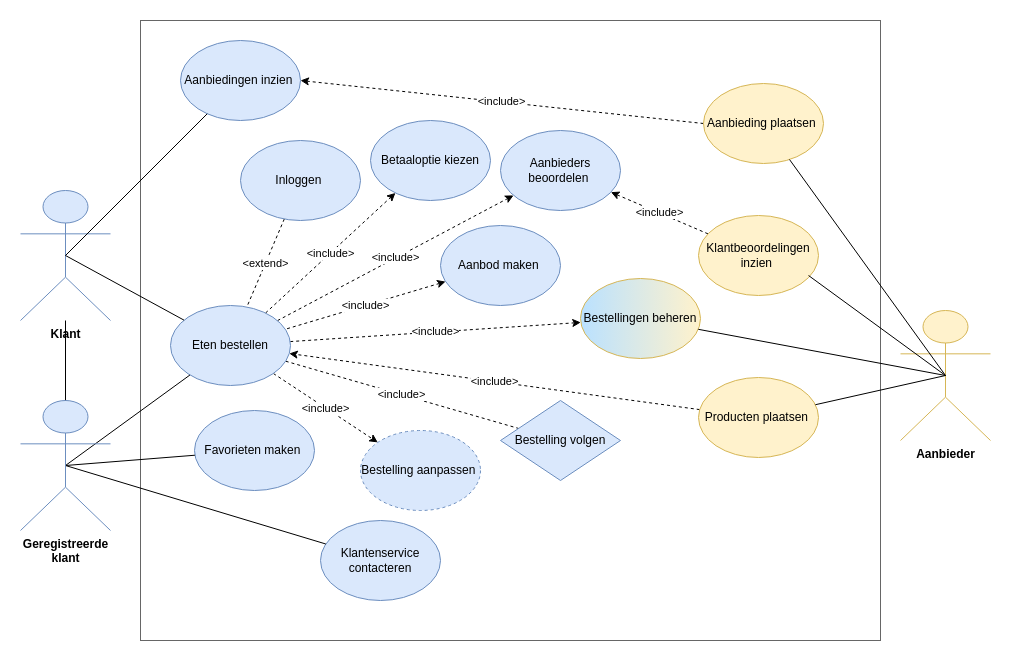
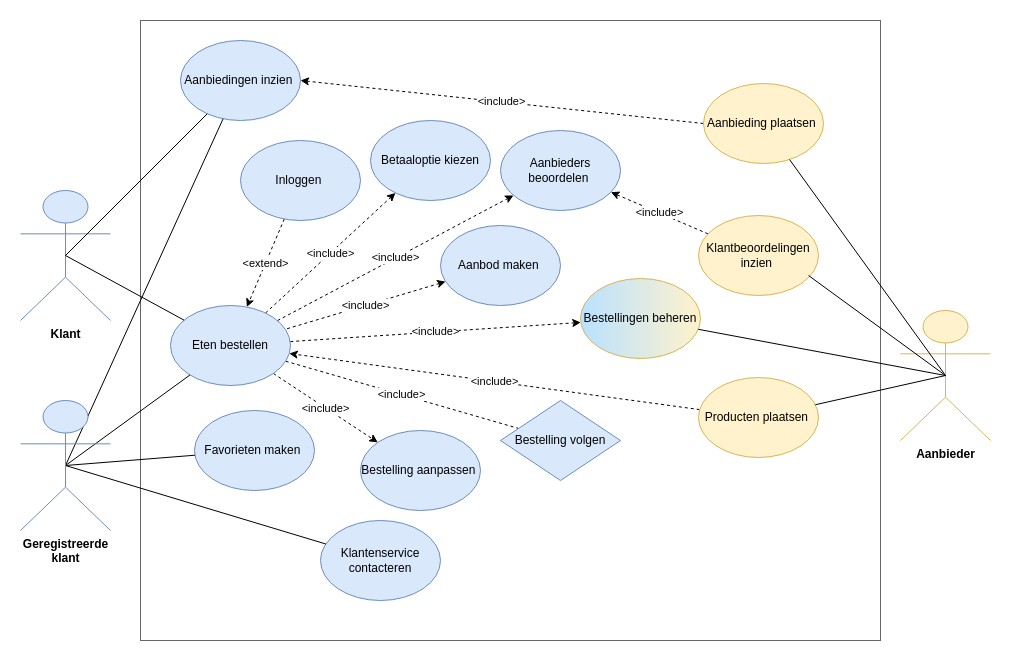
edge "Inloggen" -- "Eten bestellen": arrowhead none -> classic
edge "Klant" -- "Geregistreerde klant": now "Aanbiedingen inzien" -- "Geregistreerde klant"
node "Bestelling aanpassen": style dashed -> solid
